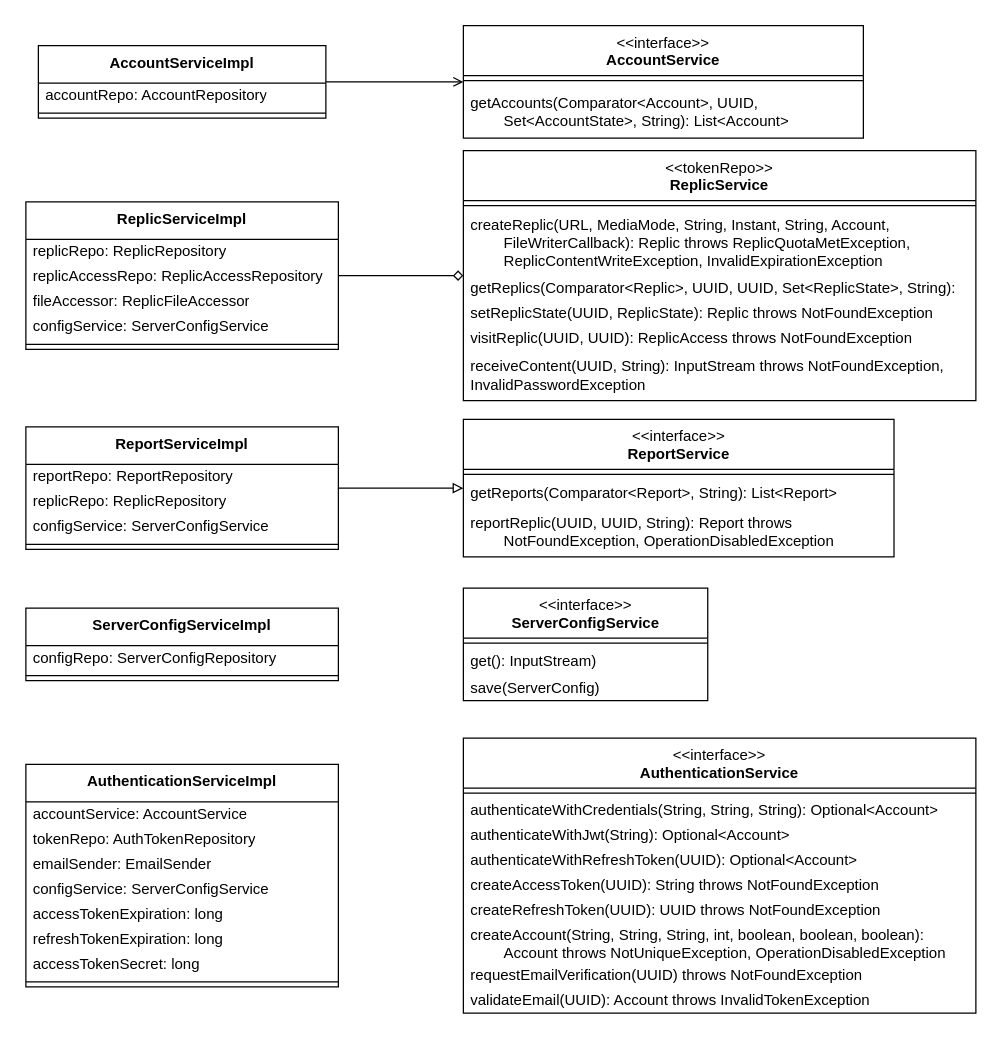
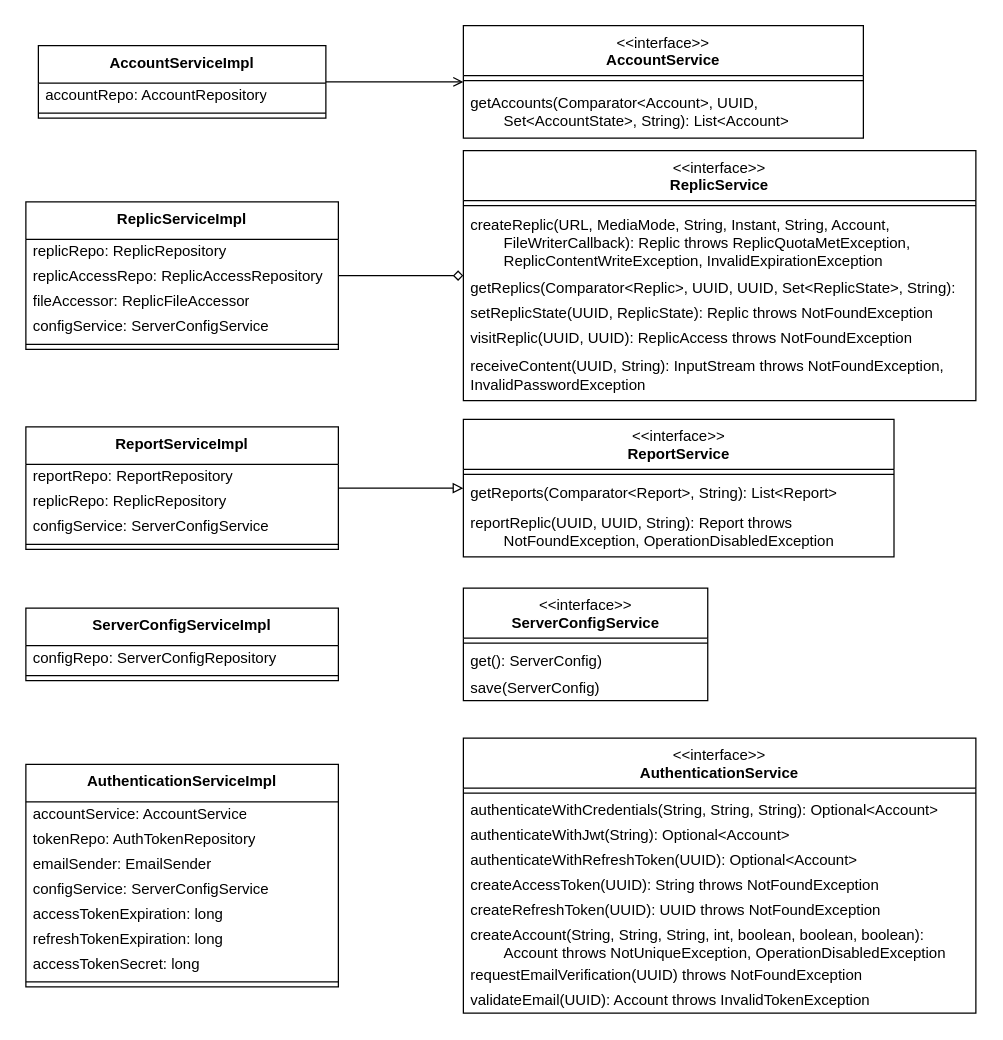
node "<<tokenRepo>> ReplicService": label "<<tokenRepo>> ReplicService" -> "<<interface>> ReplicService"
node "get(): InputStream)": label "get(): InputStream)" -> "get(): ServerConfig)"
